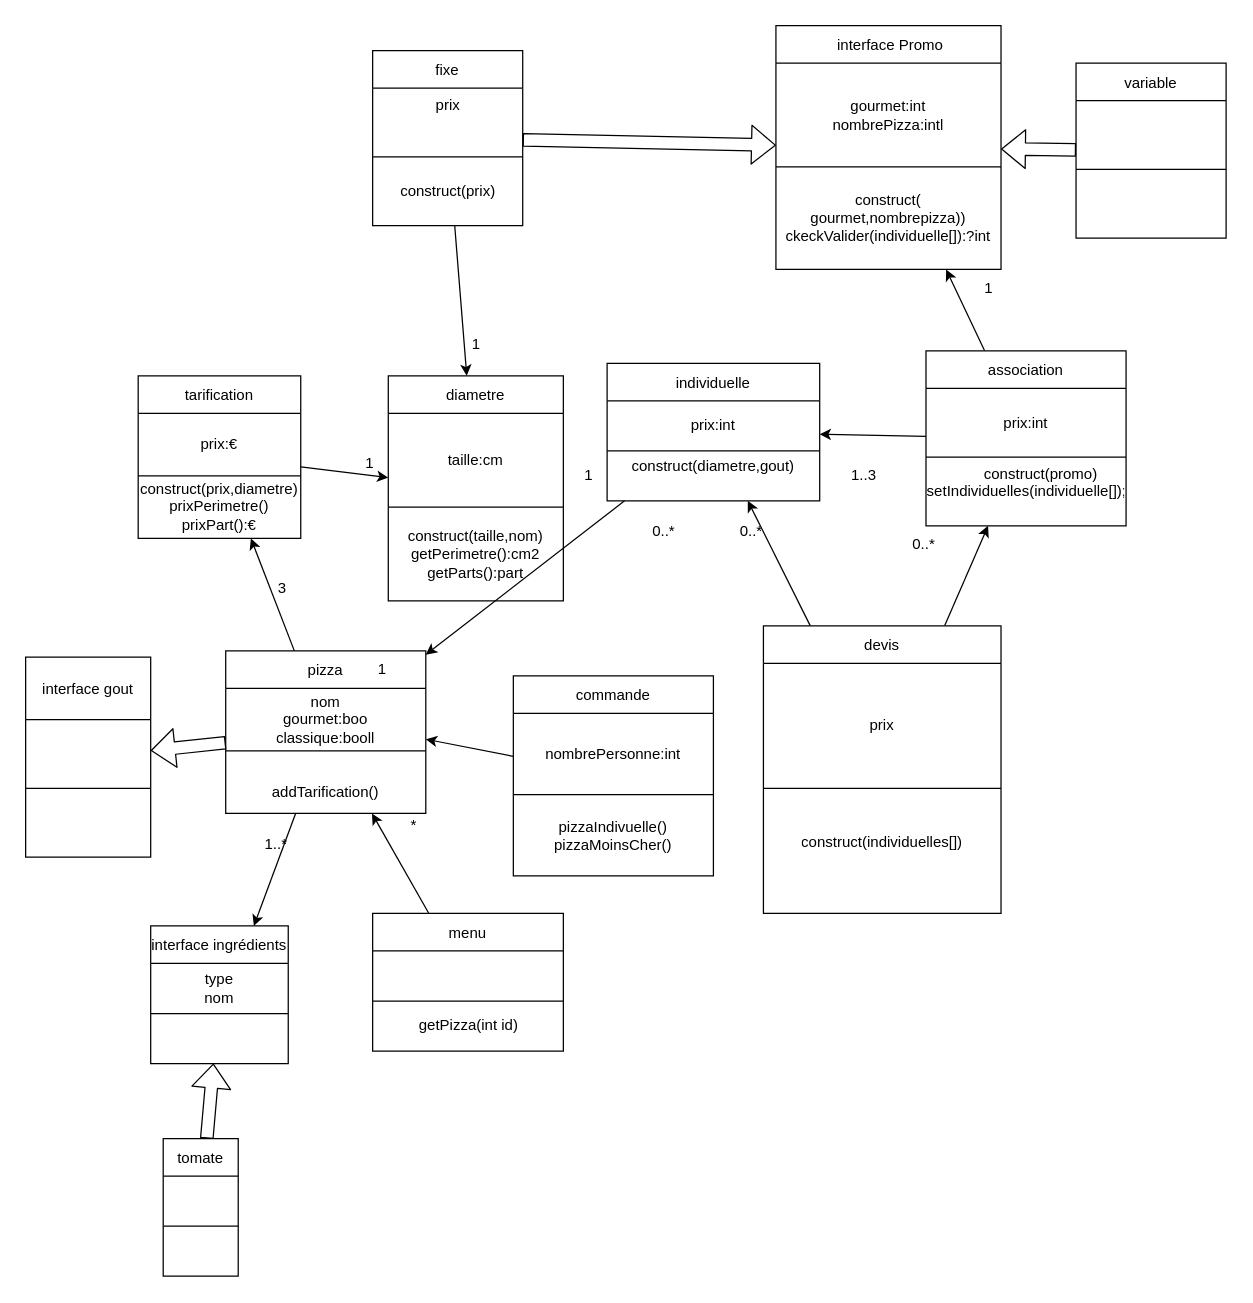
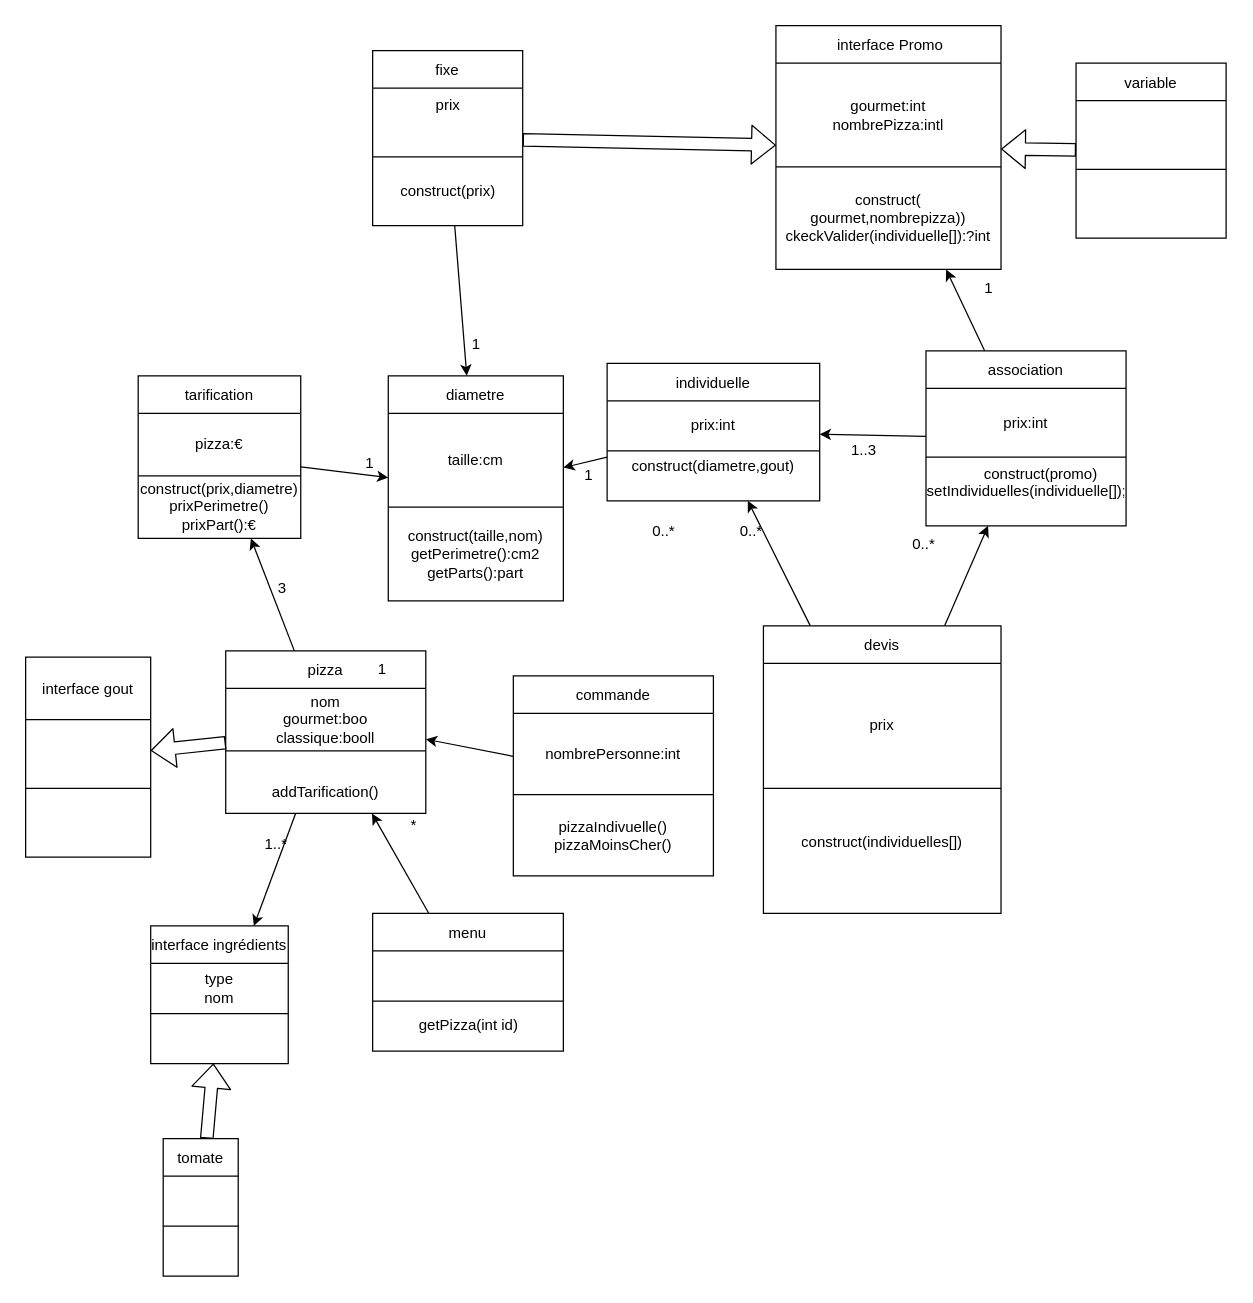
node "prix:€": label "prix:€" -> "pizza:€"
edge "individuelle" -> "diametre": added
node "1..3": moved (863, 476) -> (863, 451)
edge "individuelle" -> "pizza": removed
